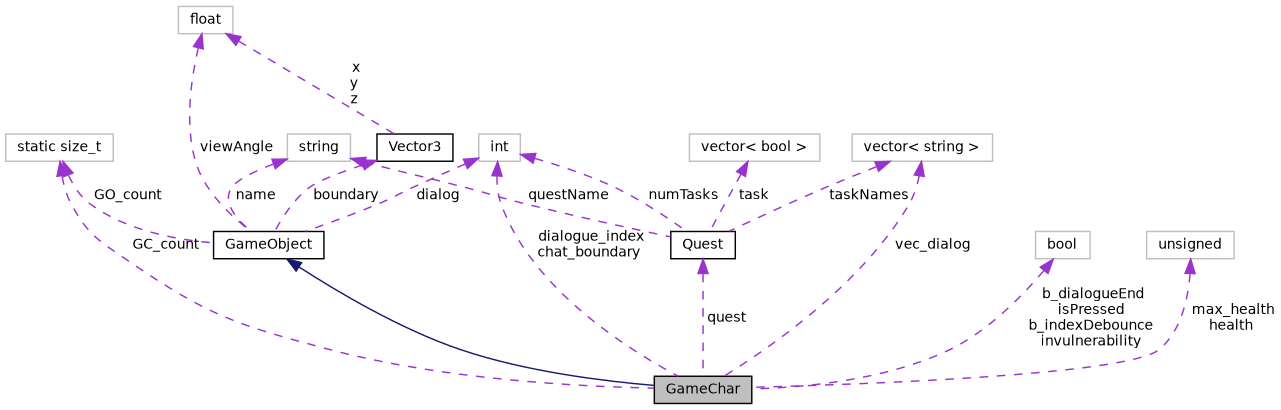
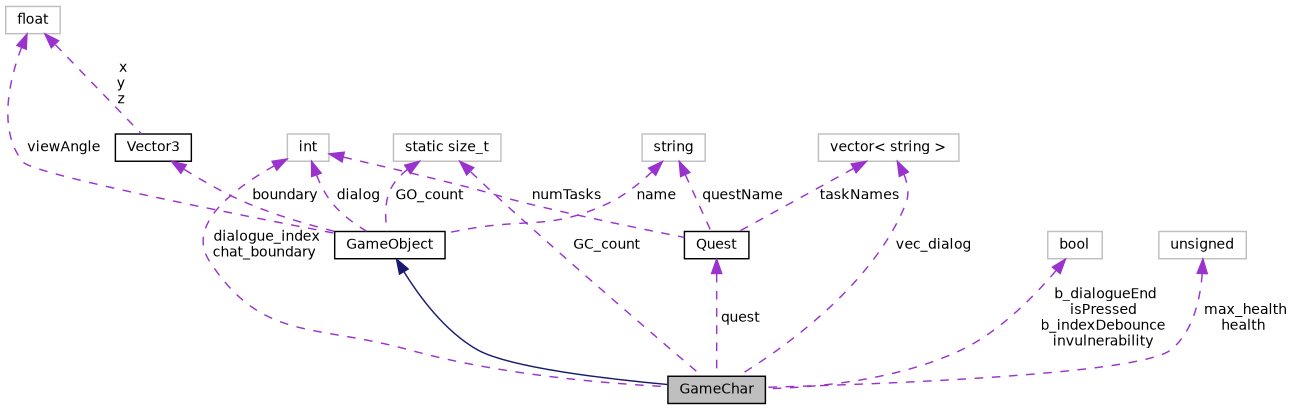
node "vector< bool >": removed
